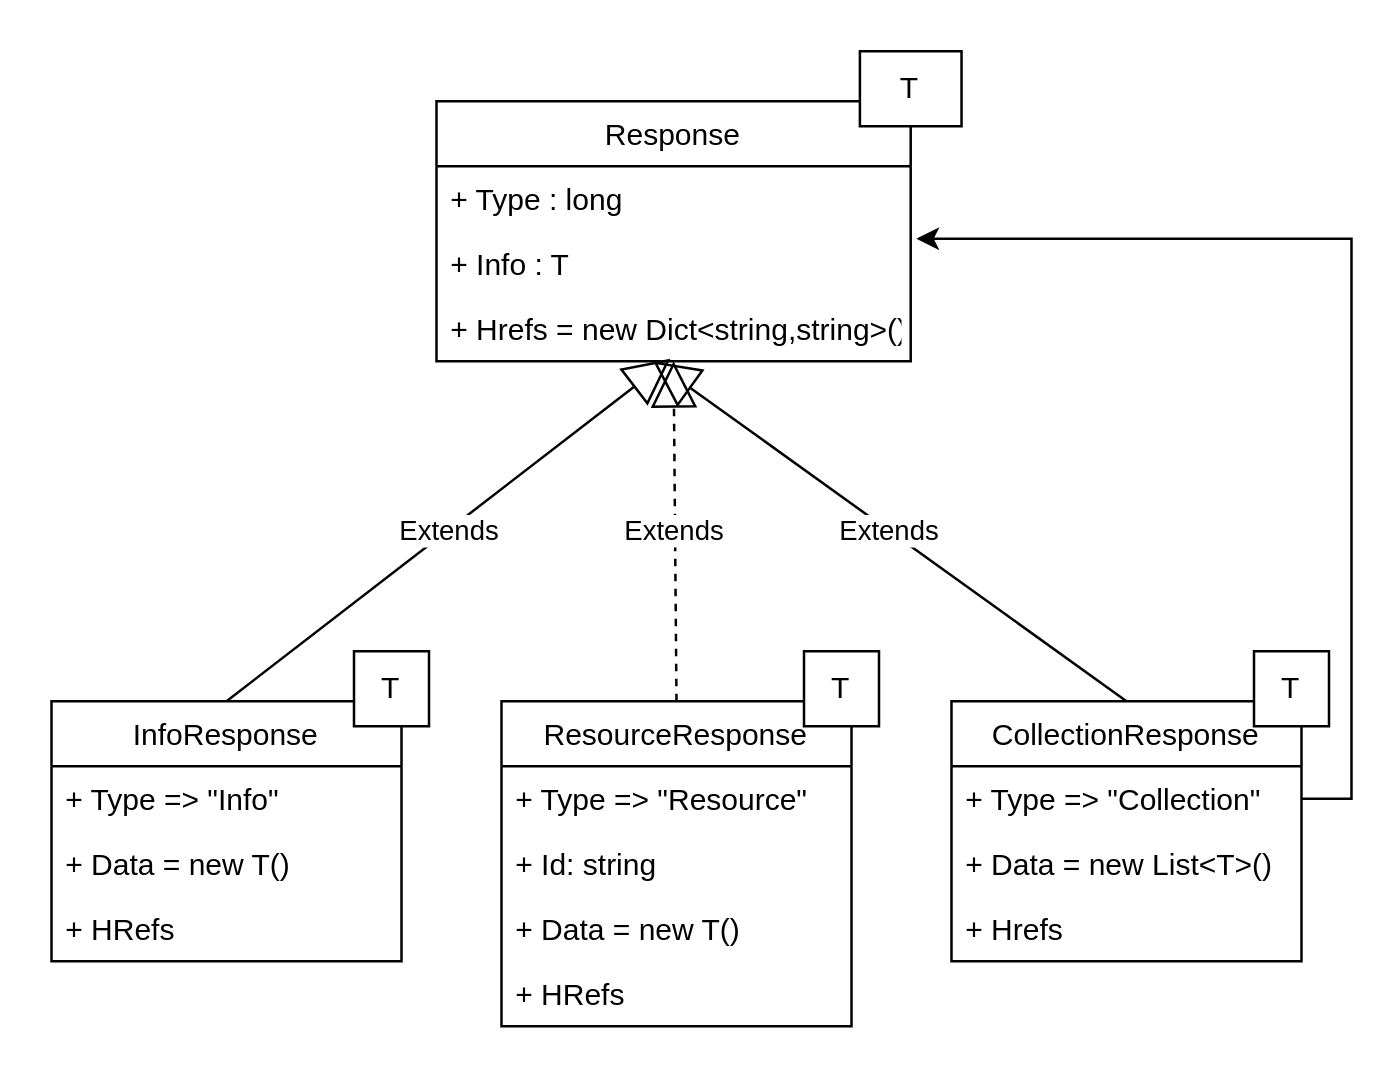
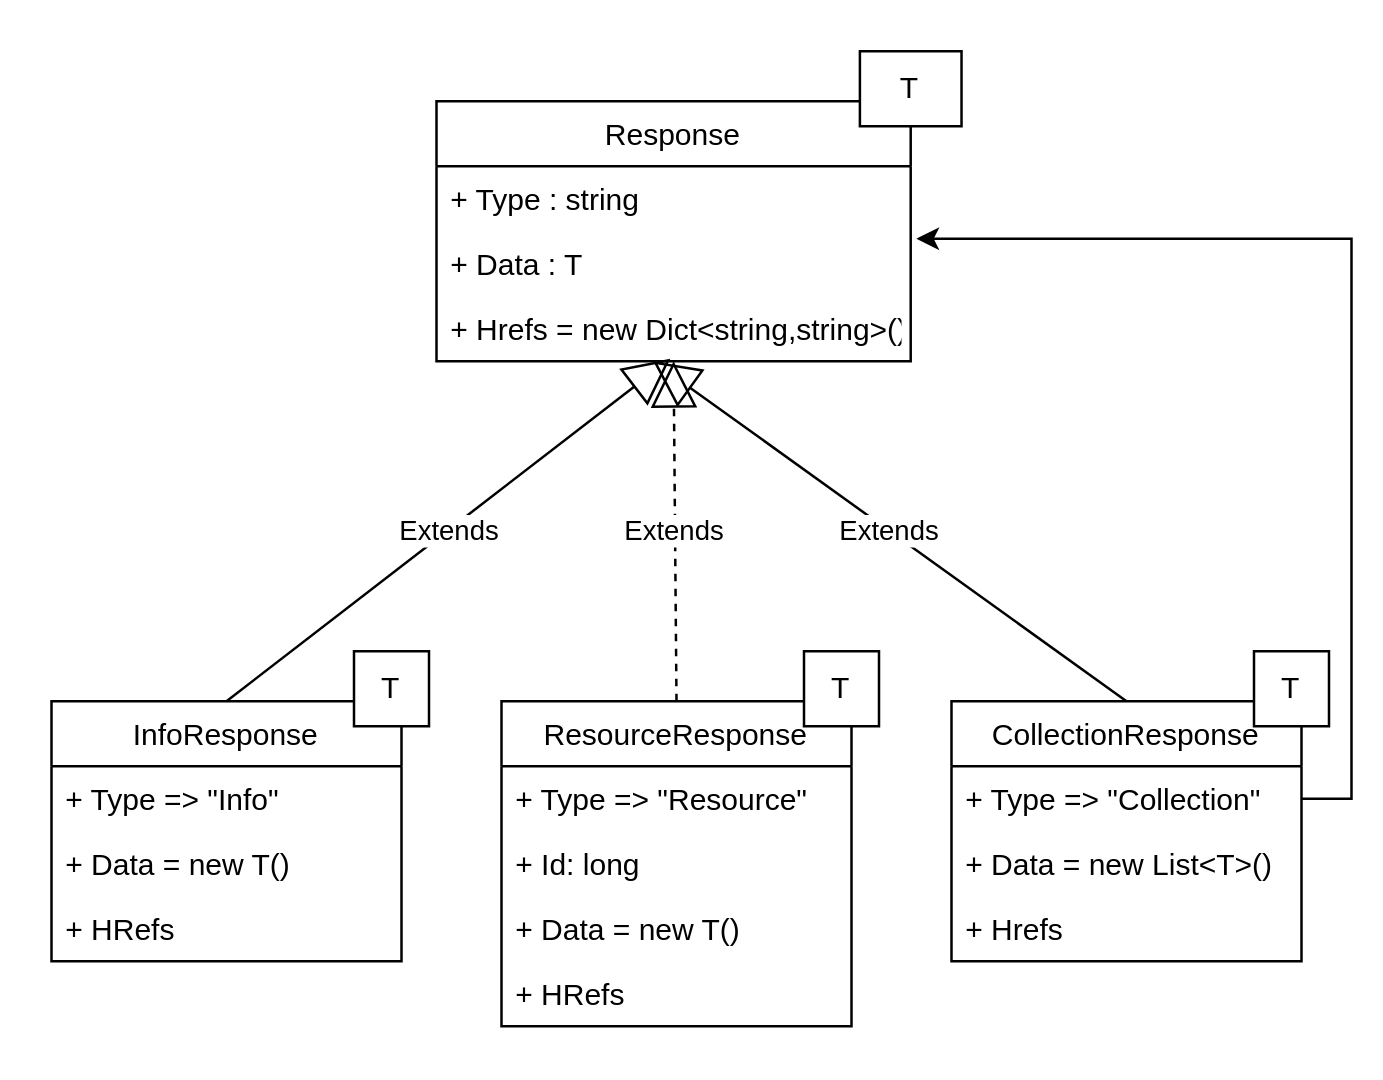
node "+ Type : long": label "+ Type : long" -> "+ Type : string"
node "+ Info : T": label "+ Info : T" -> "+ Data : T"
node "+ Id: string": label "+ Id: string" -> "+ Id: long"
